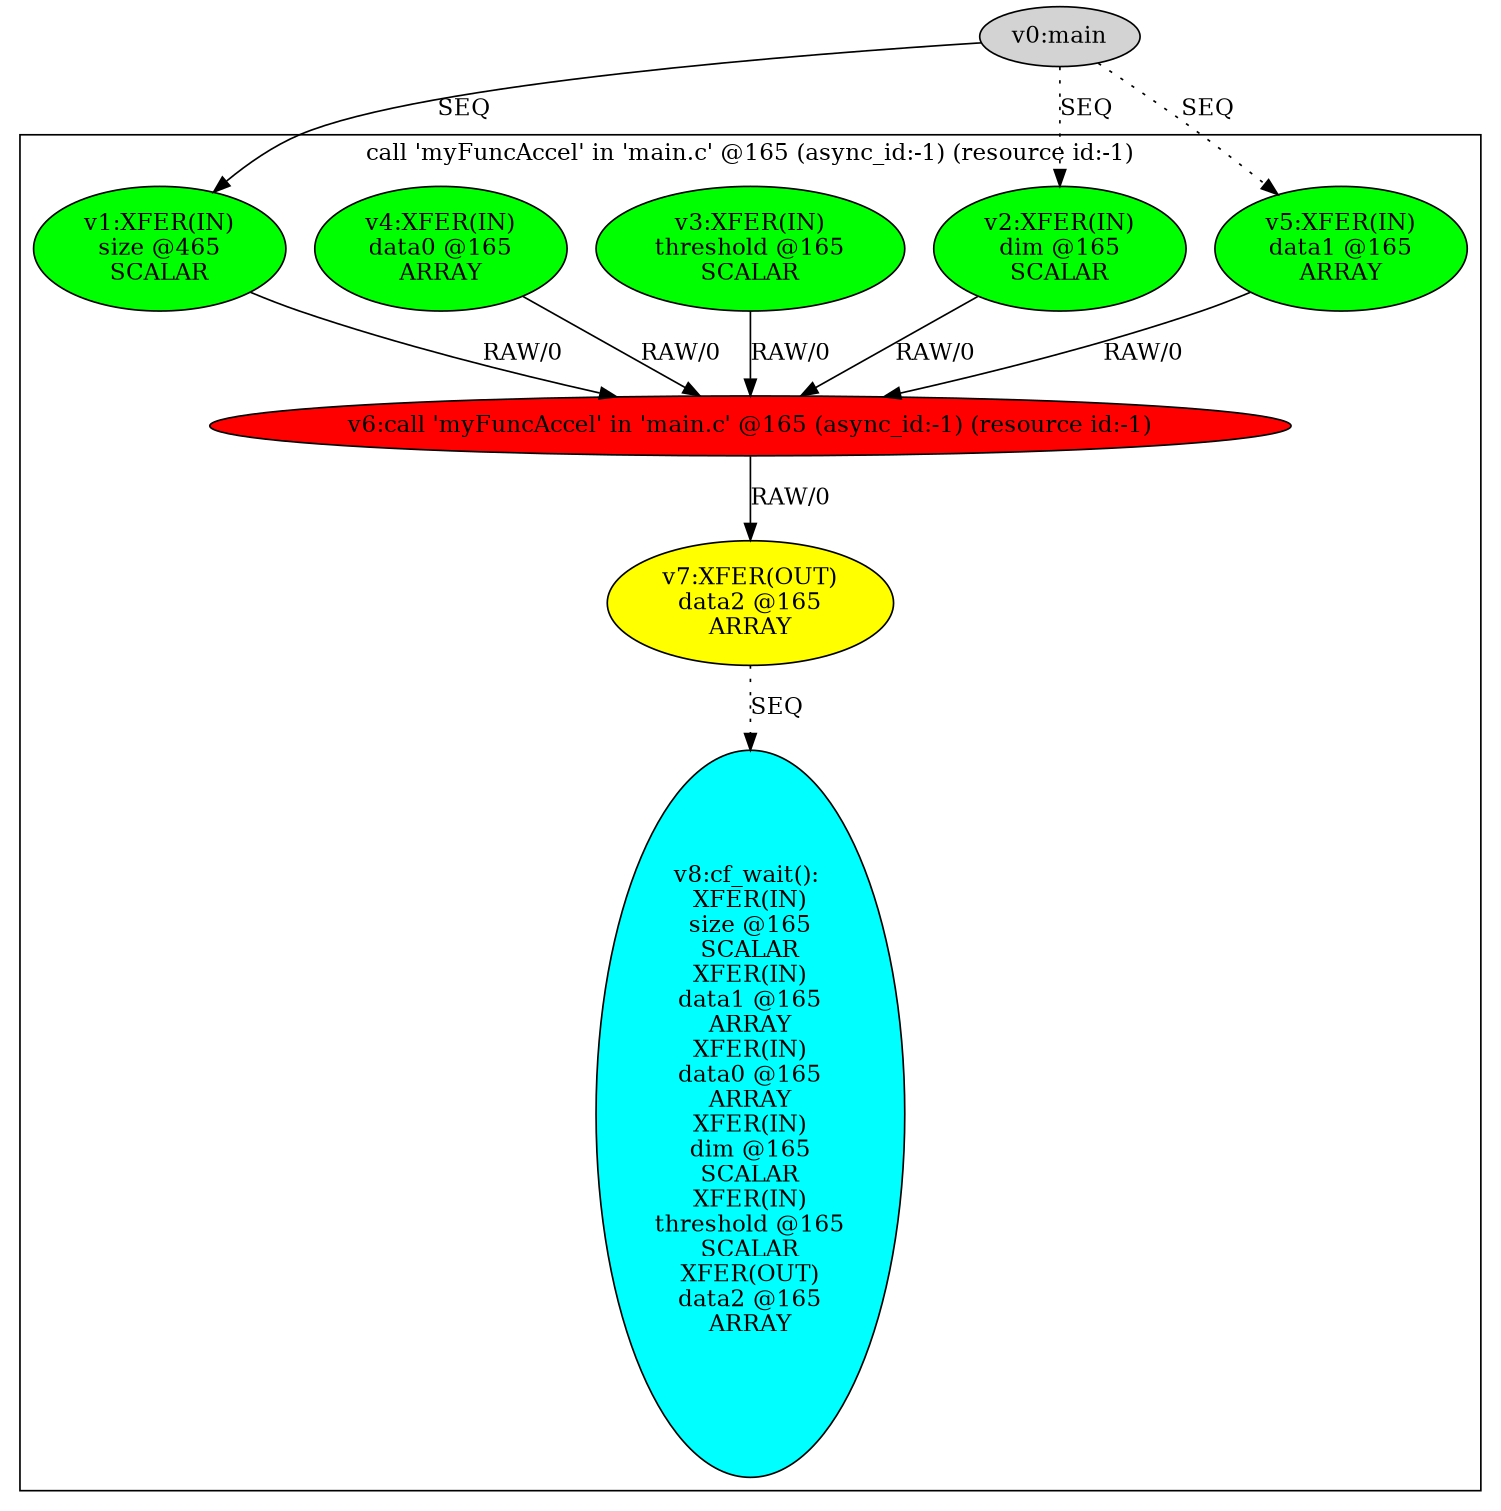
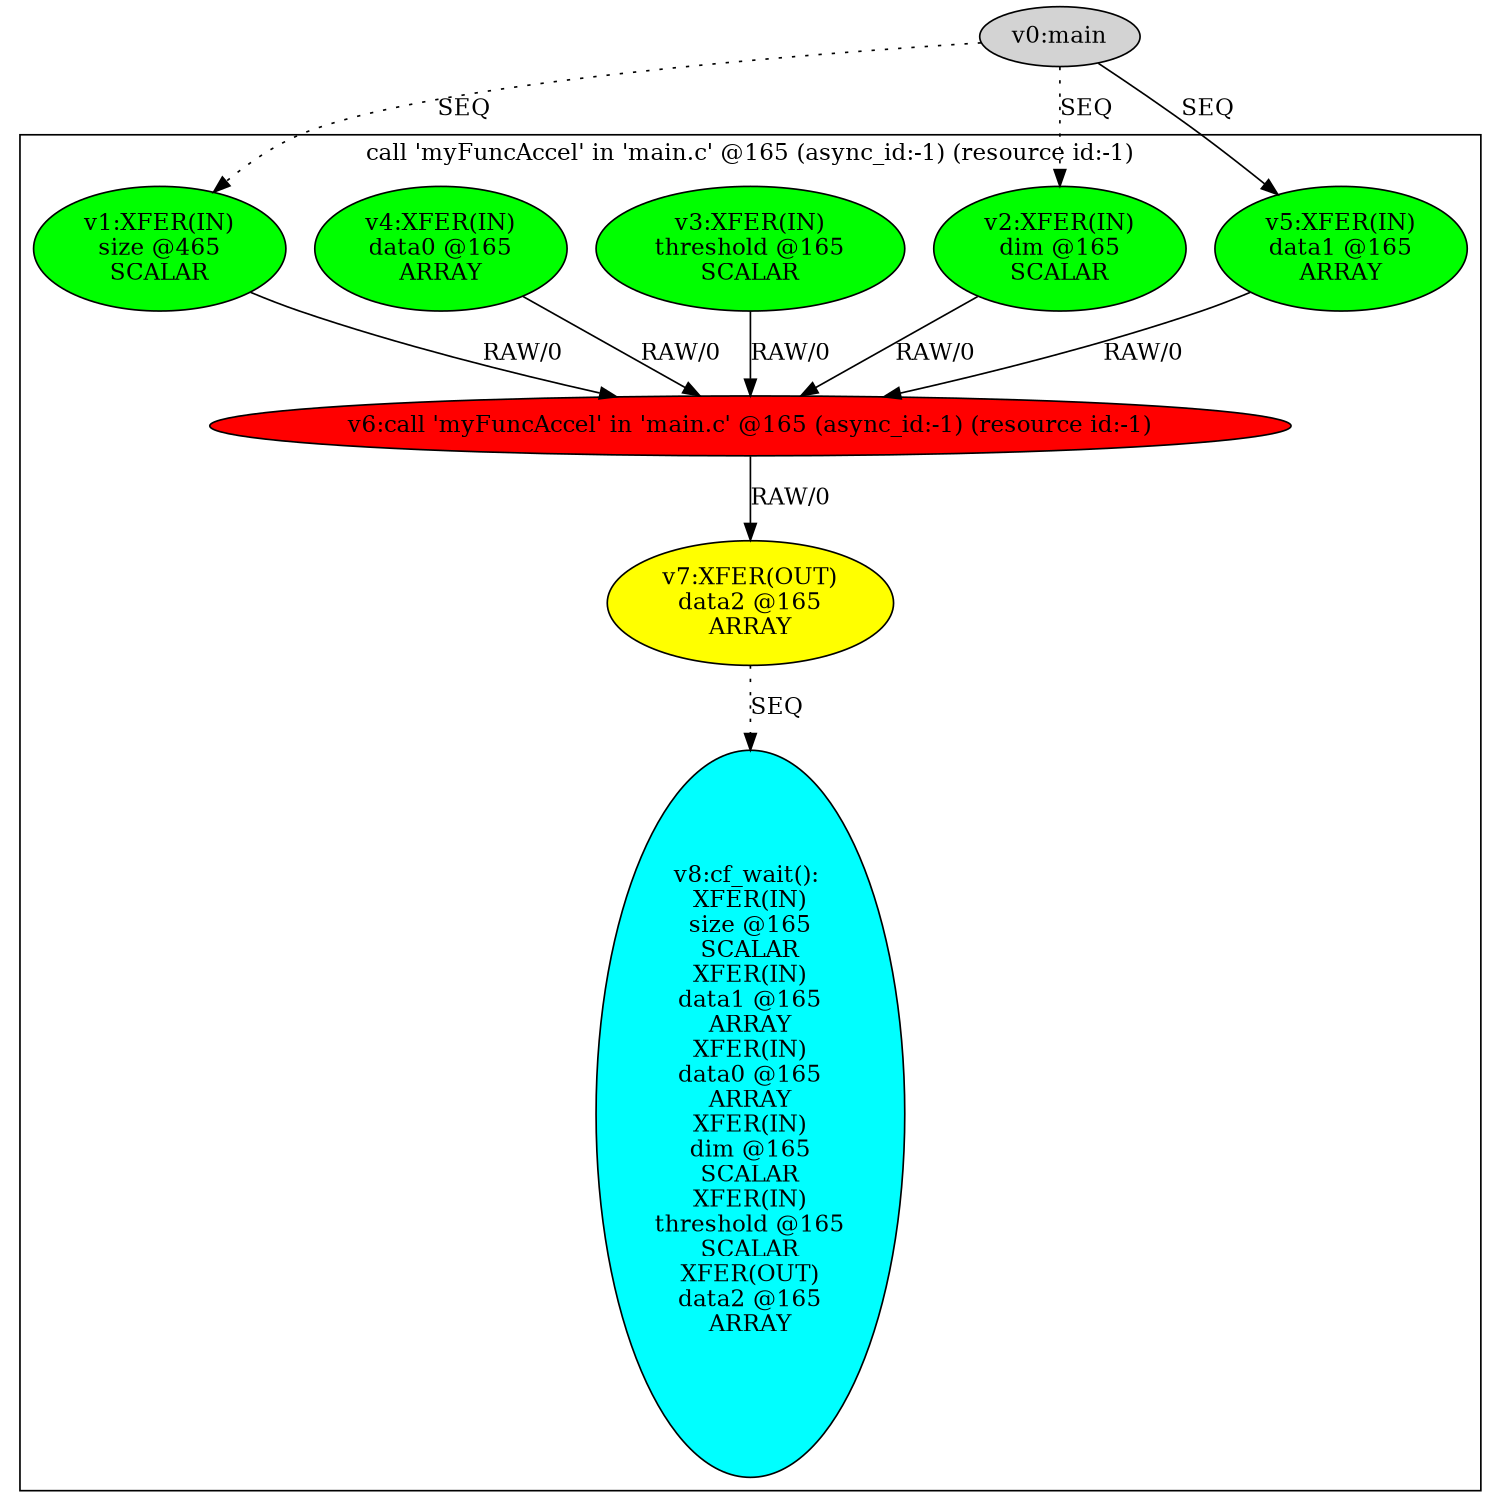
edge "v0:main" -> "v1:XFER(IN) size @465 SCALAR": style solid -> dotted
edge "v0:main" -> "v5:XFER(IN) data1 @165 ARRAY": style dotted -> solid
